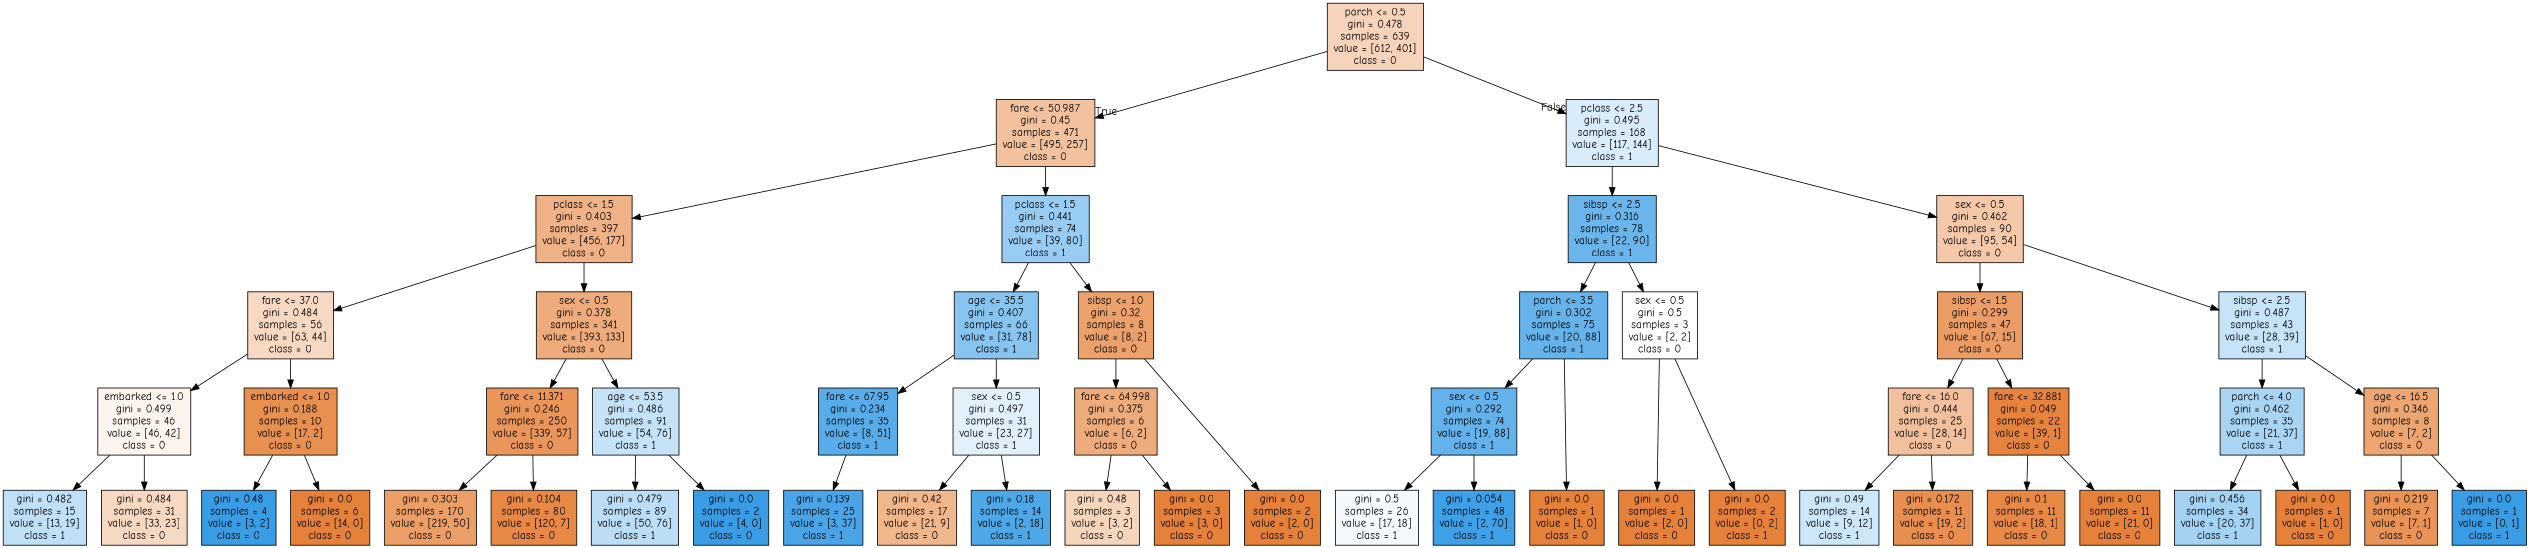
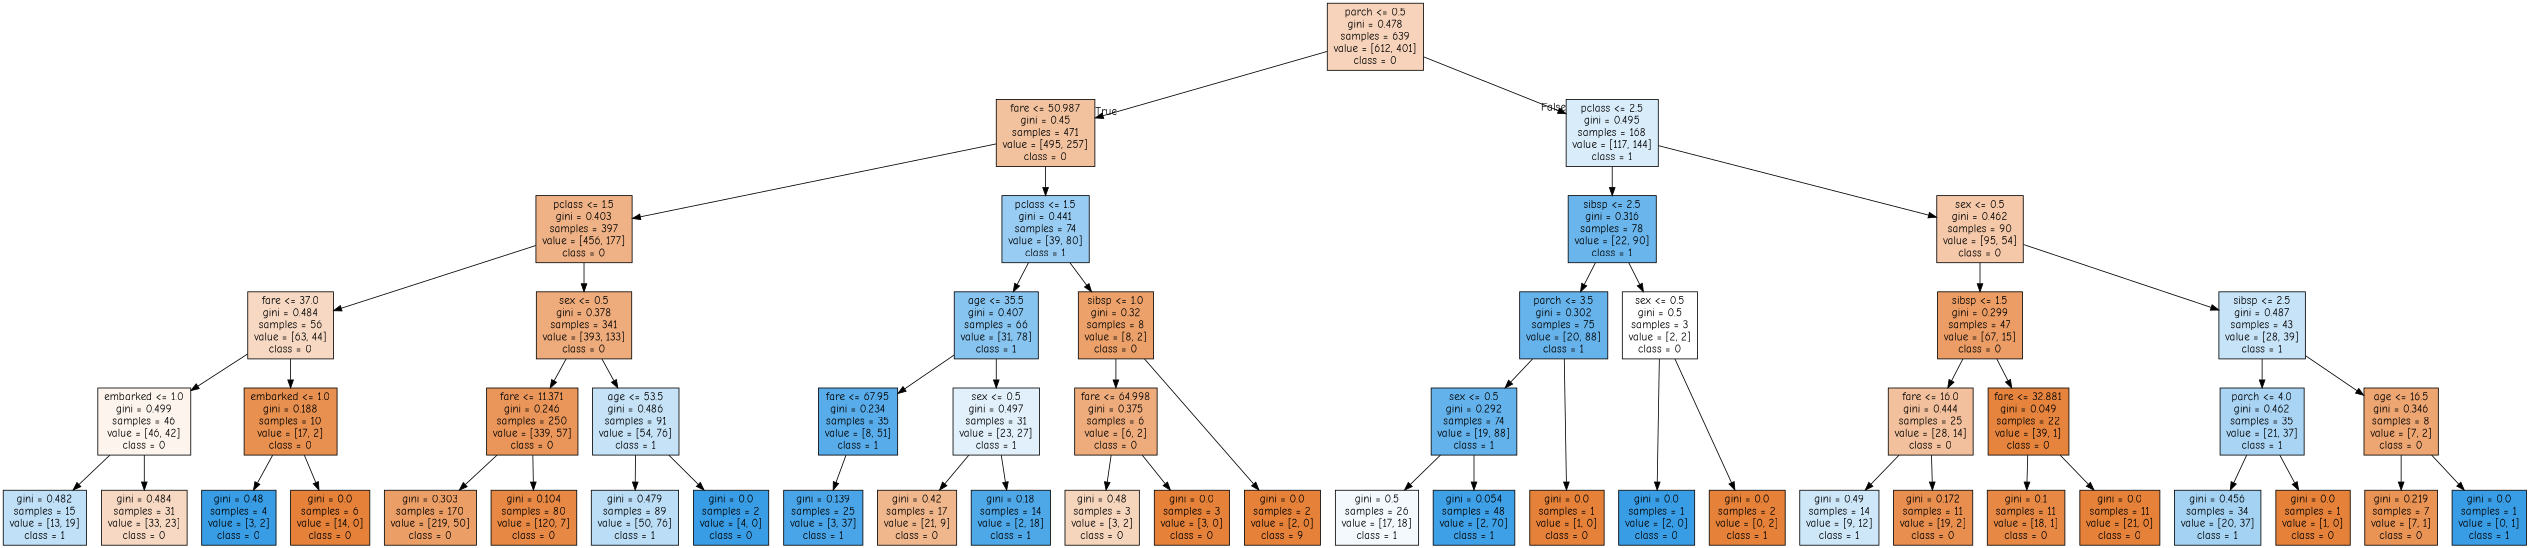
node "gini = 0.0 samples = 2 value = [2, 0] class = 0": label "gini = 0.0 samples = 2 value = [2, 0] class = 0" -> "gini = 0.0 samples = 2 value = [2, 0] class = 9"
node "gini = 0.0 samples = 1 value = [2, 0] class = 0": fillcolor #e58139ff -> #399de5ff
